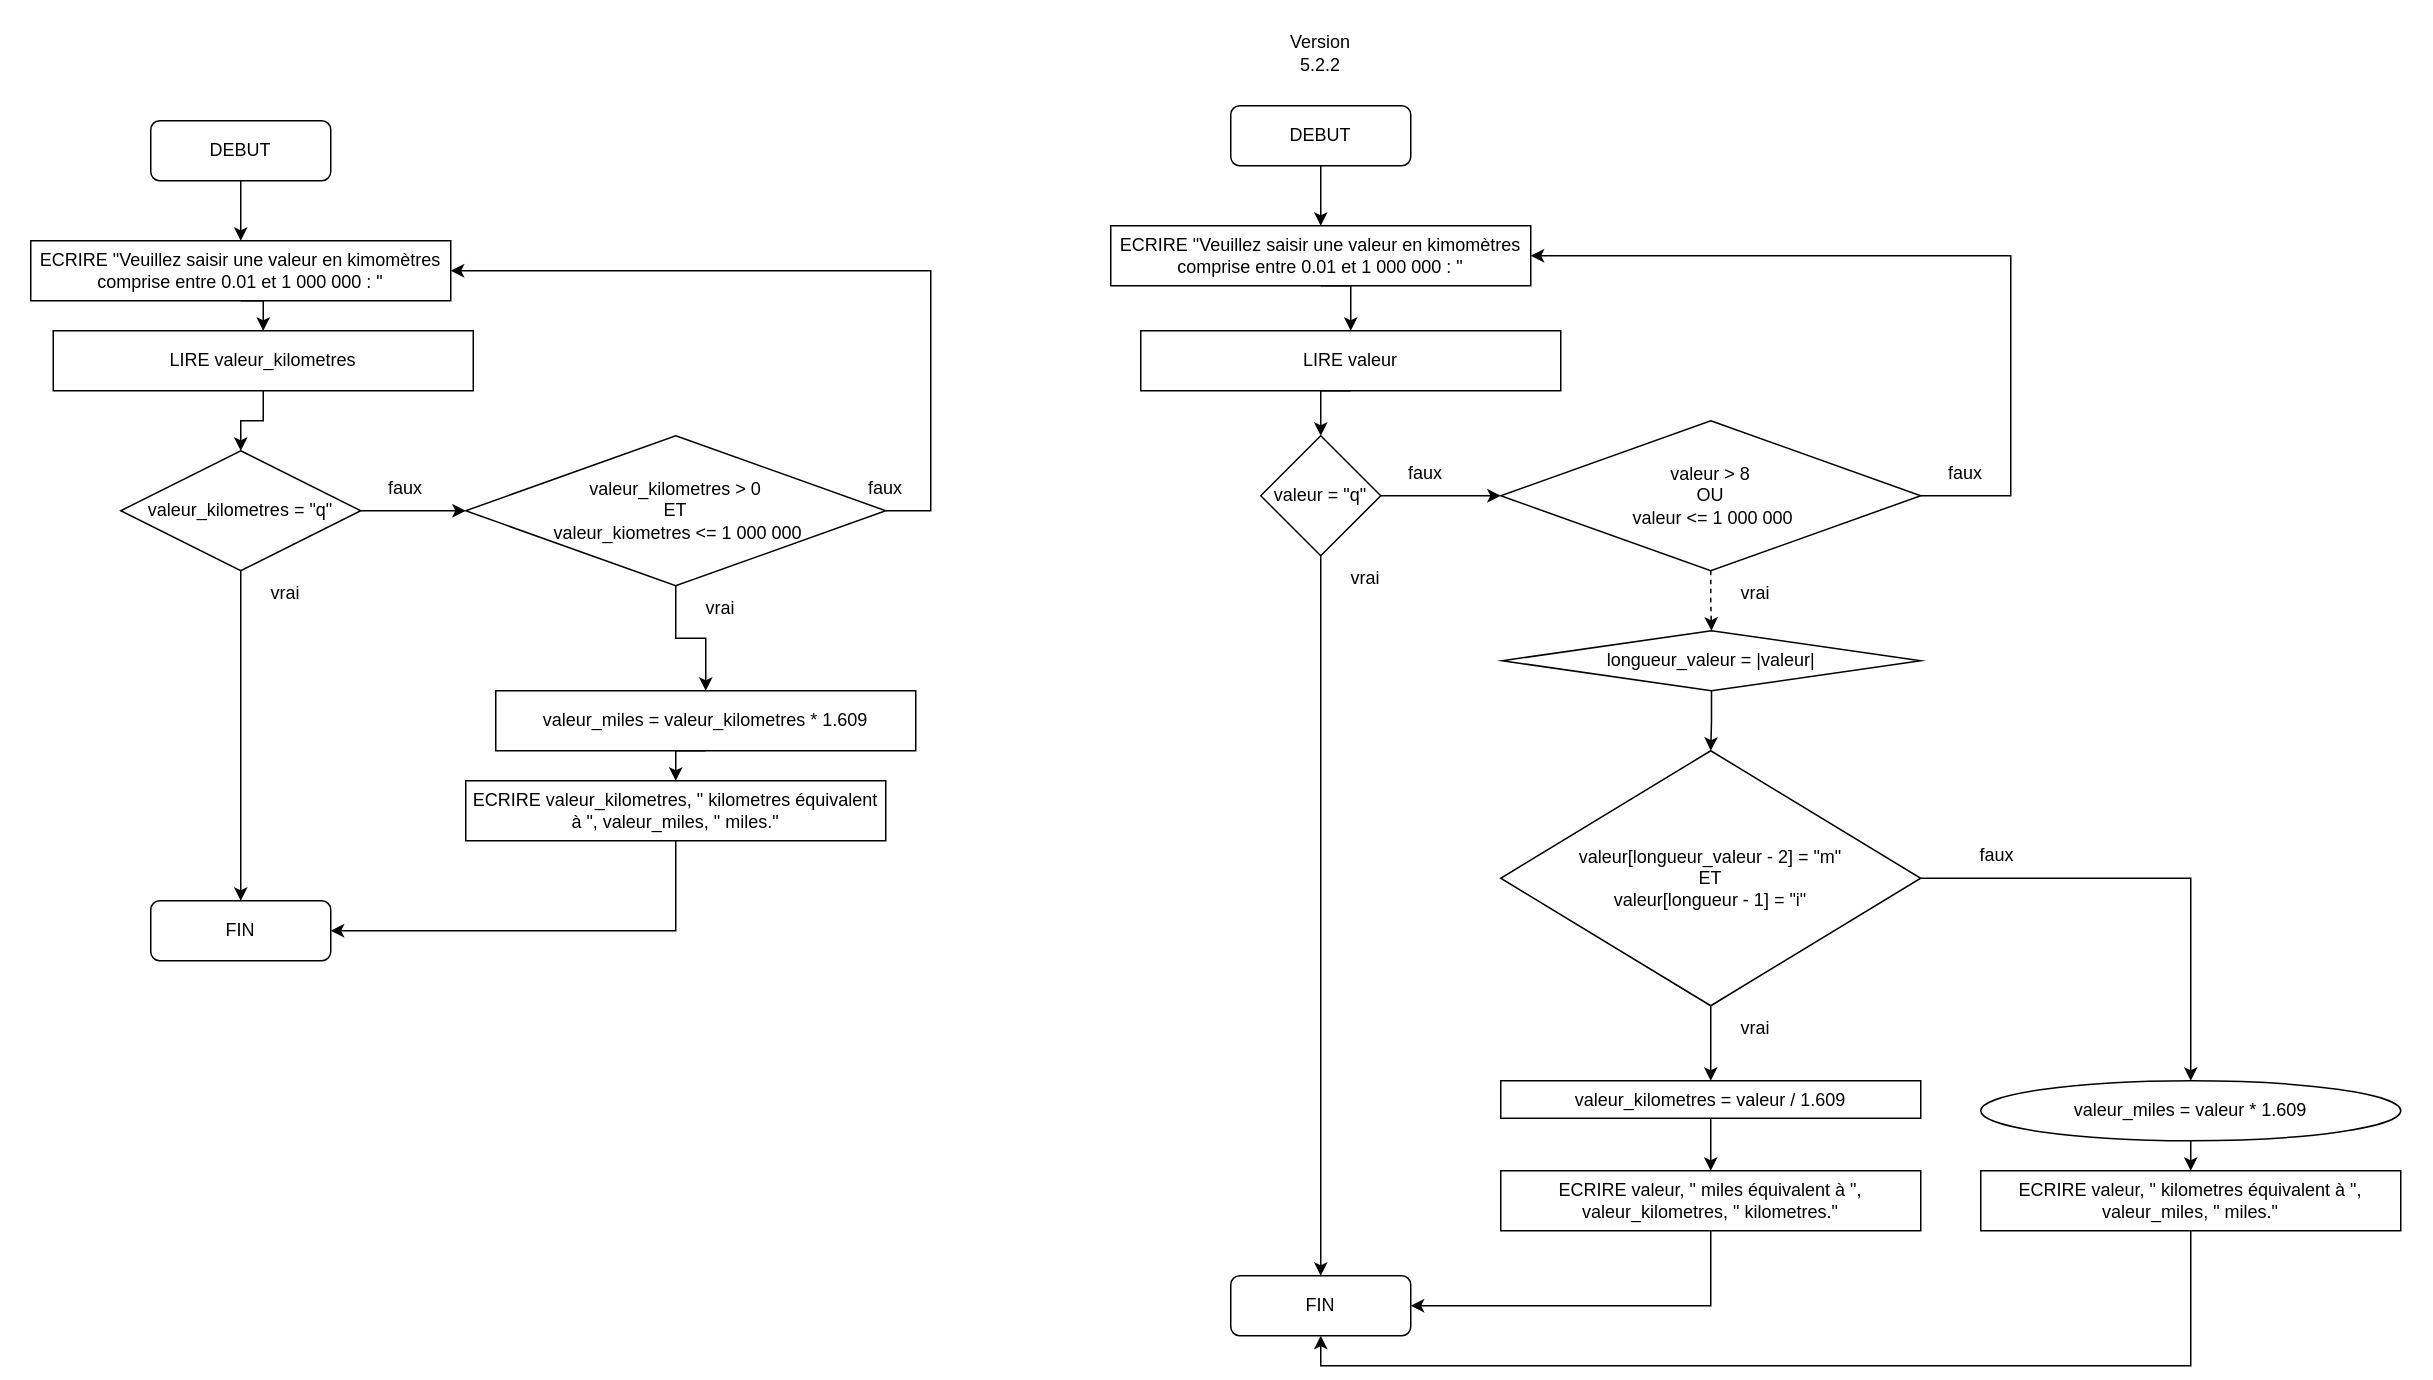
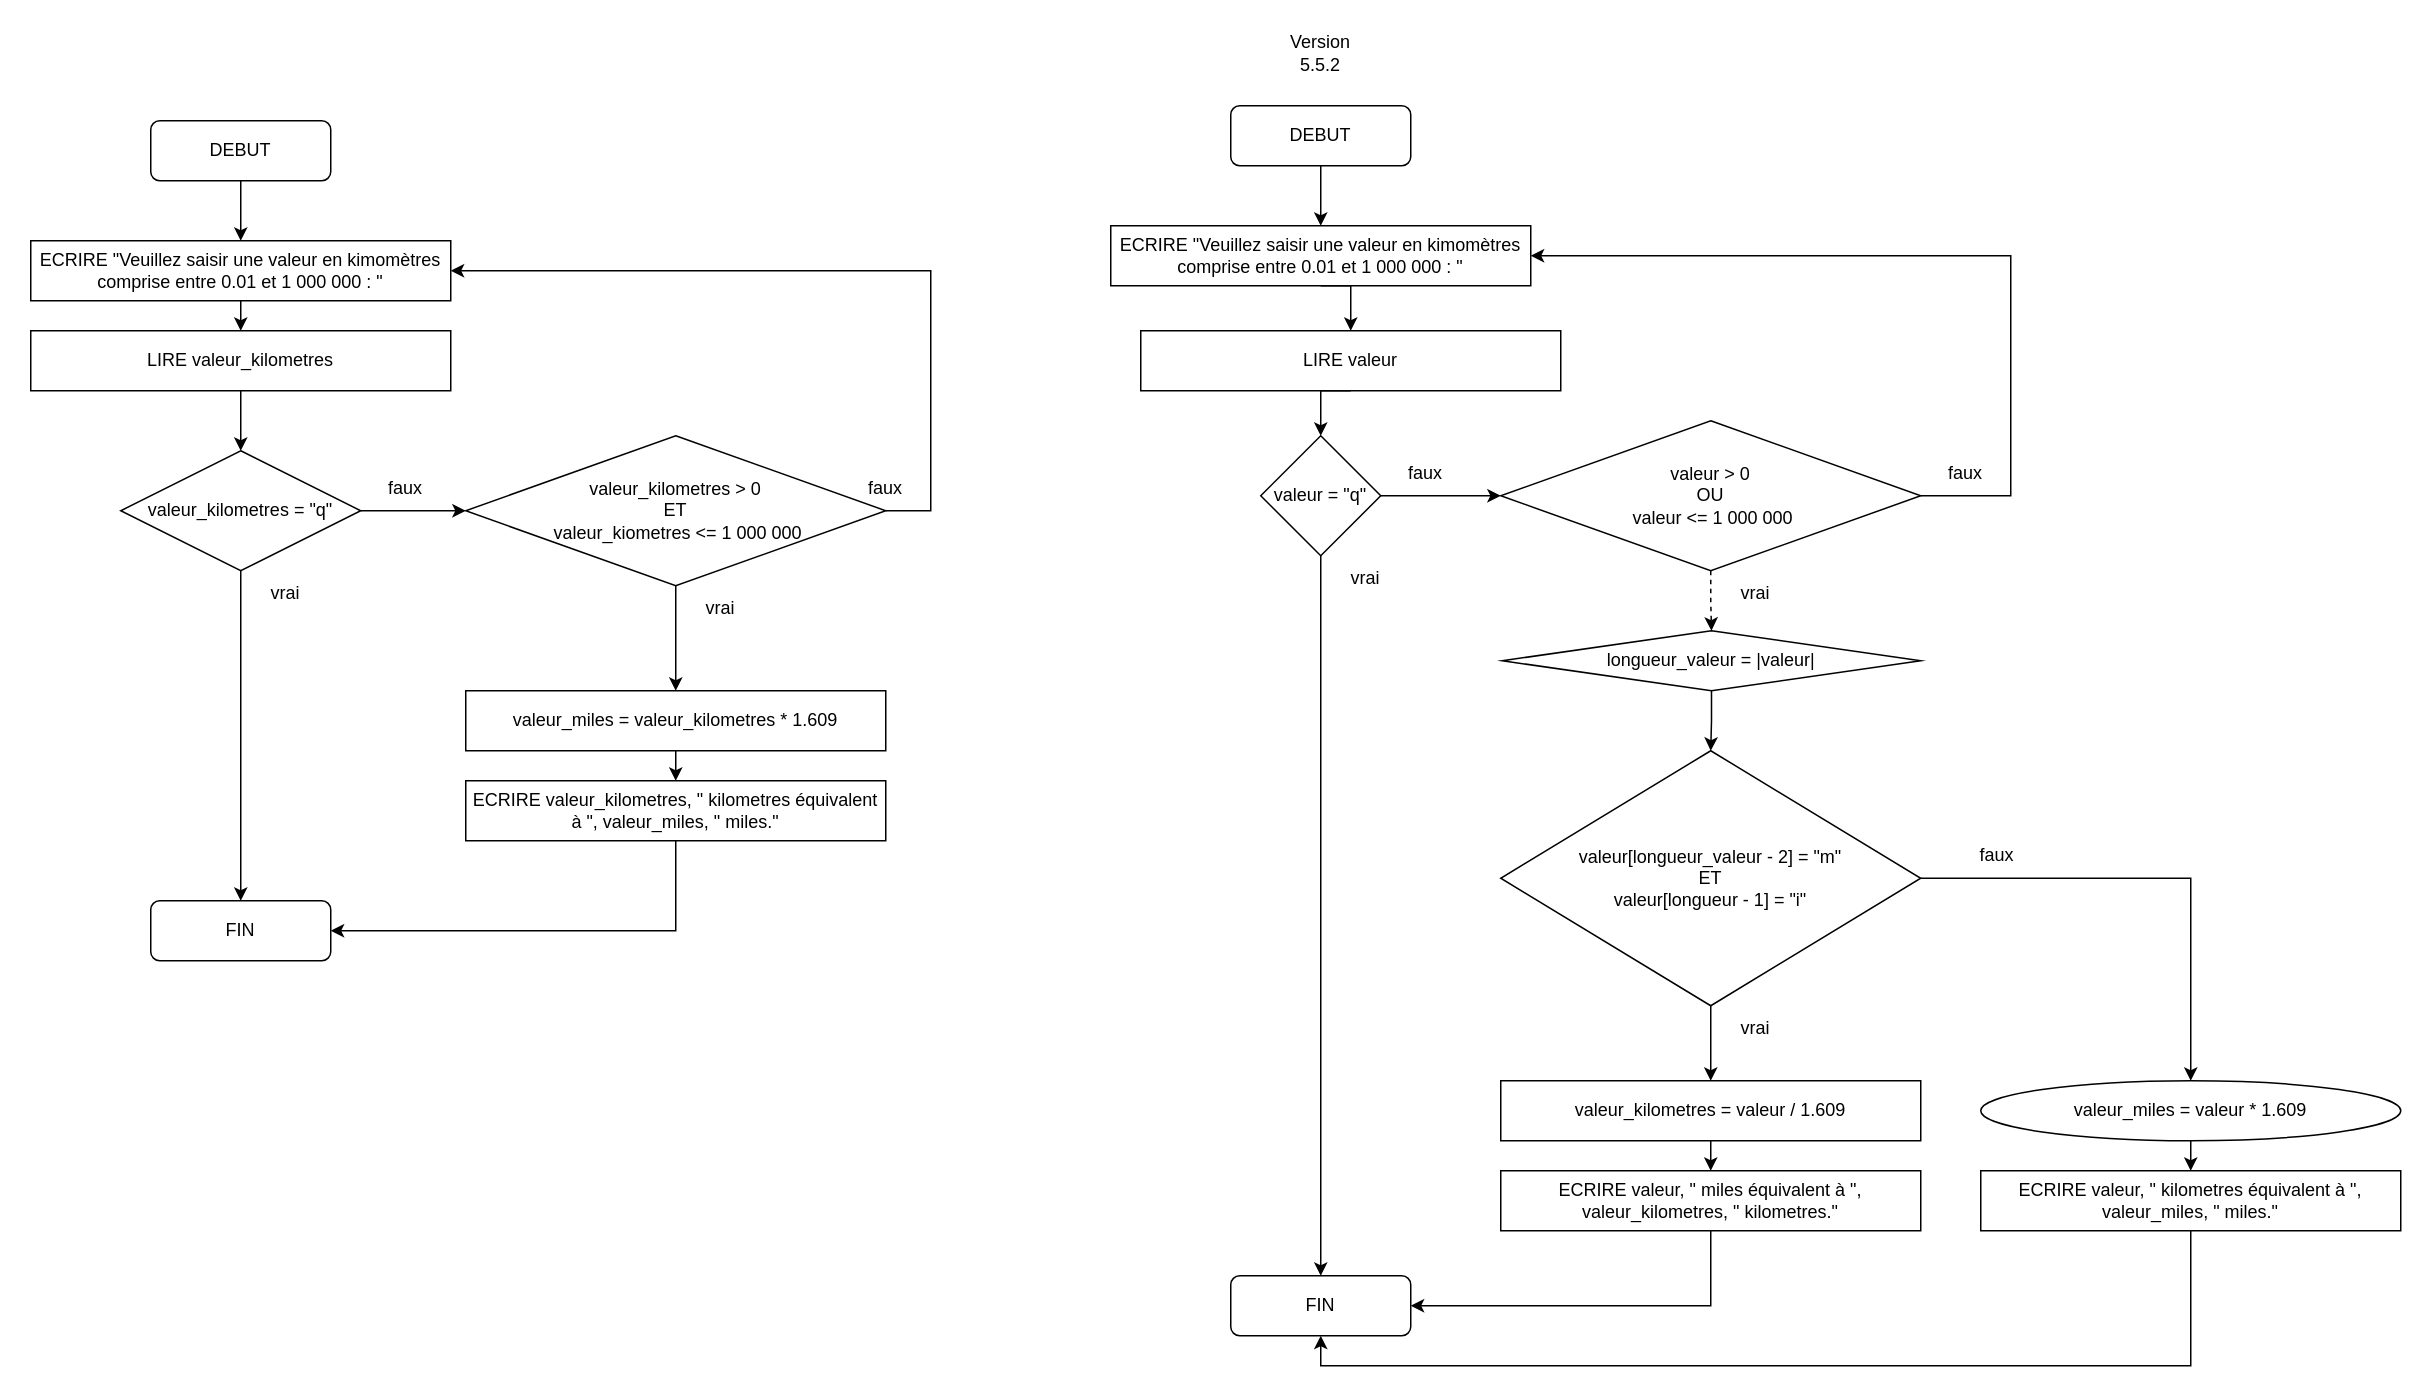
node "Version 5.2.2": label "Version 5.2.2" -> "Version 5.5.2"
node "LIRE valeur_kilometres": moved (263, 361) -> (241, 361)
node "valeur > 8 OU valeur <= 1 000 000": label "valeur > 8 OU valeur <= 1 000 000" -> "valeur > 0 OU valeur <= 1 000 000"
node "valeur_miles = valeur_kilometres * 1.609": moved (706, 721) -> (676, 721)
node "valeur_kilometres = valeur / 1.609": size 420x38 -> 420x60
